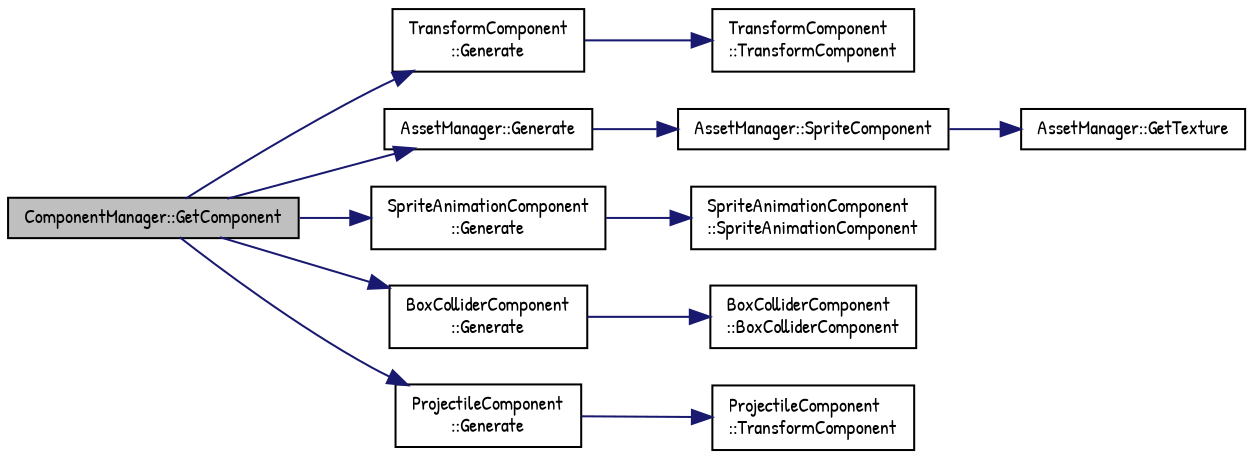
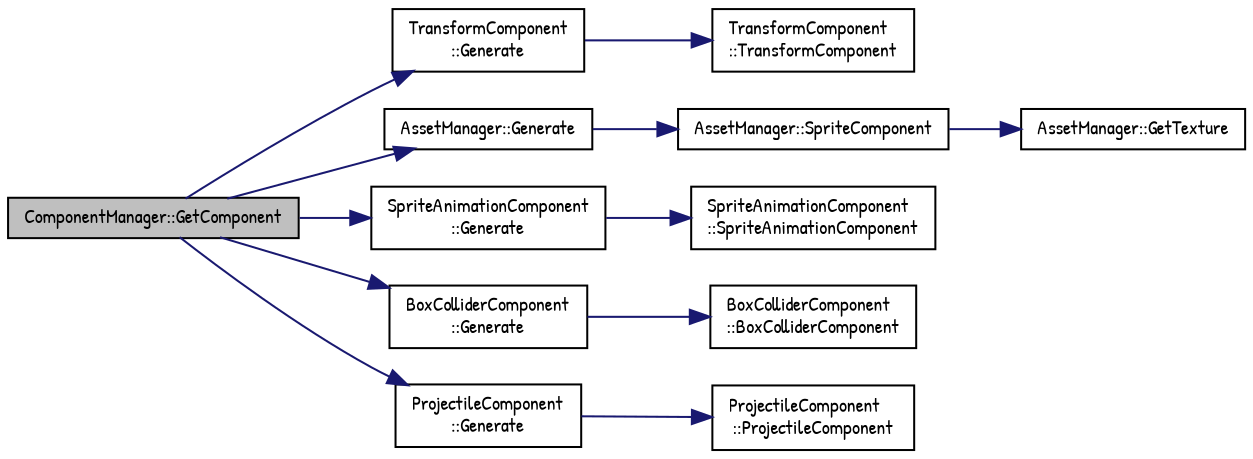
node "ProjectileComponent ::TransformComponent": label "ProjectileComponent ::TransformComponent" -> "ProjectileComponent ::ProjectileComponent"
